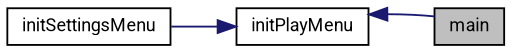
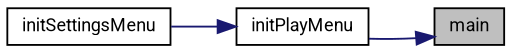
edge "main" -> "initPlayMenu": reversed
